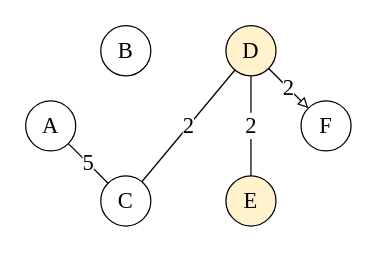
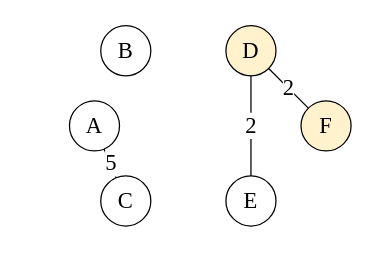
edge "D" -> "F": arrowhead block -> none
node "A": moved (51, 126) -> (94, 126)
edge "D" -- "C": removed, label "2"
node "F": fillcolor #ffffff -> #fff2cc
node "E": fillcolor #fff2cc -> #ffffff
